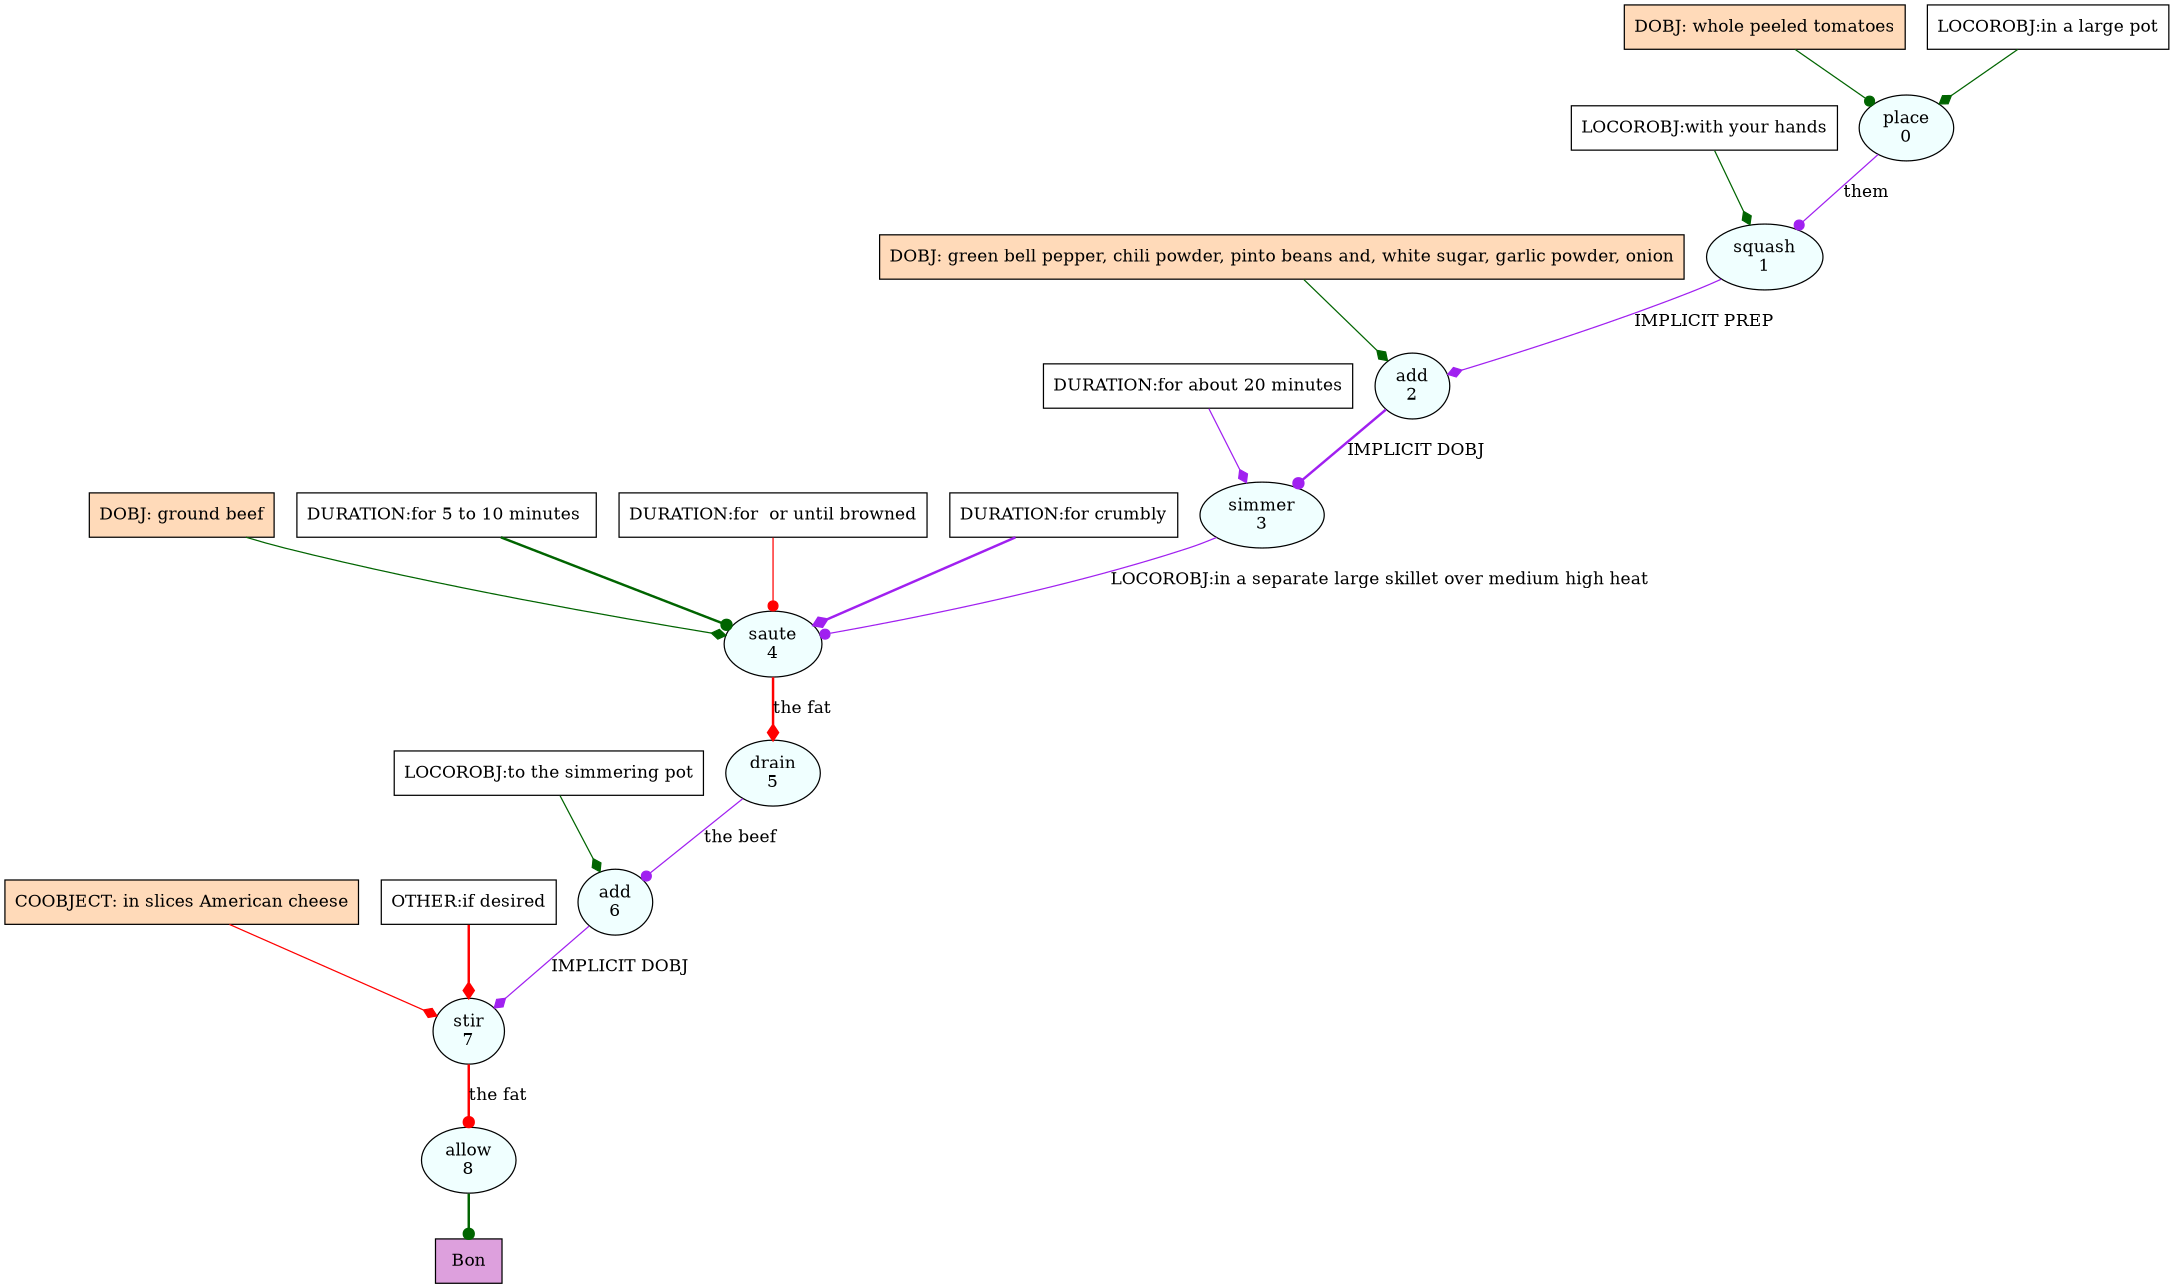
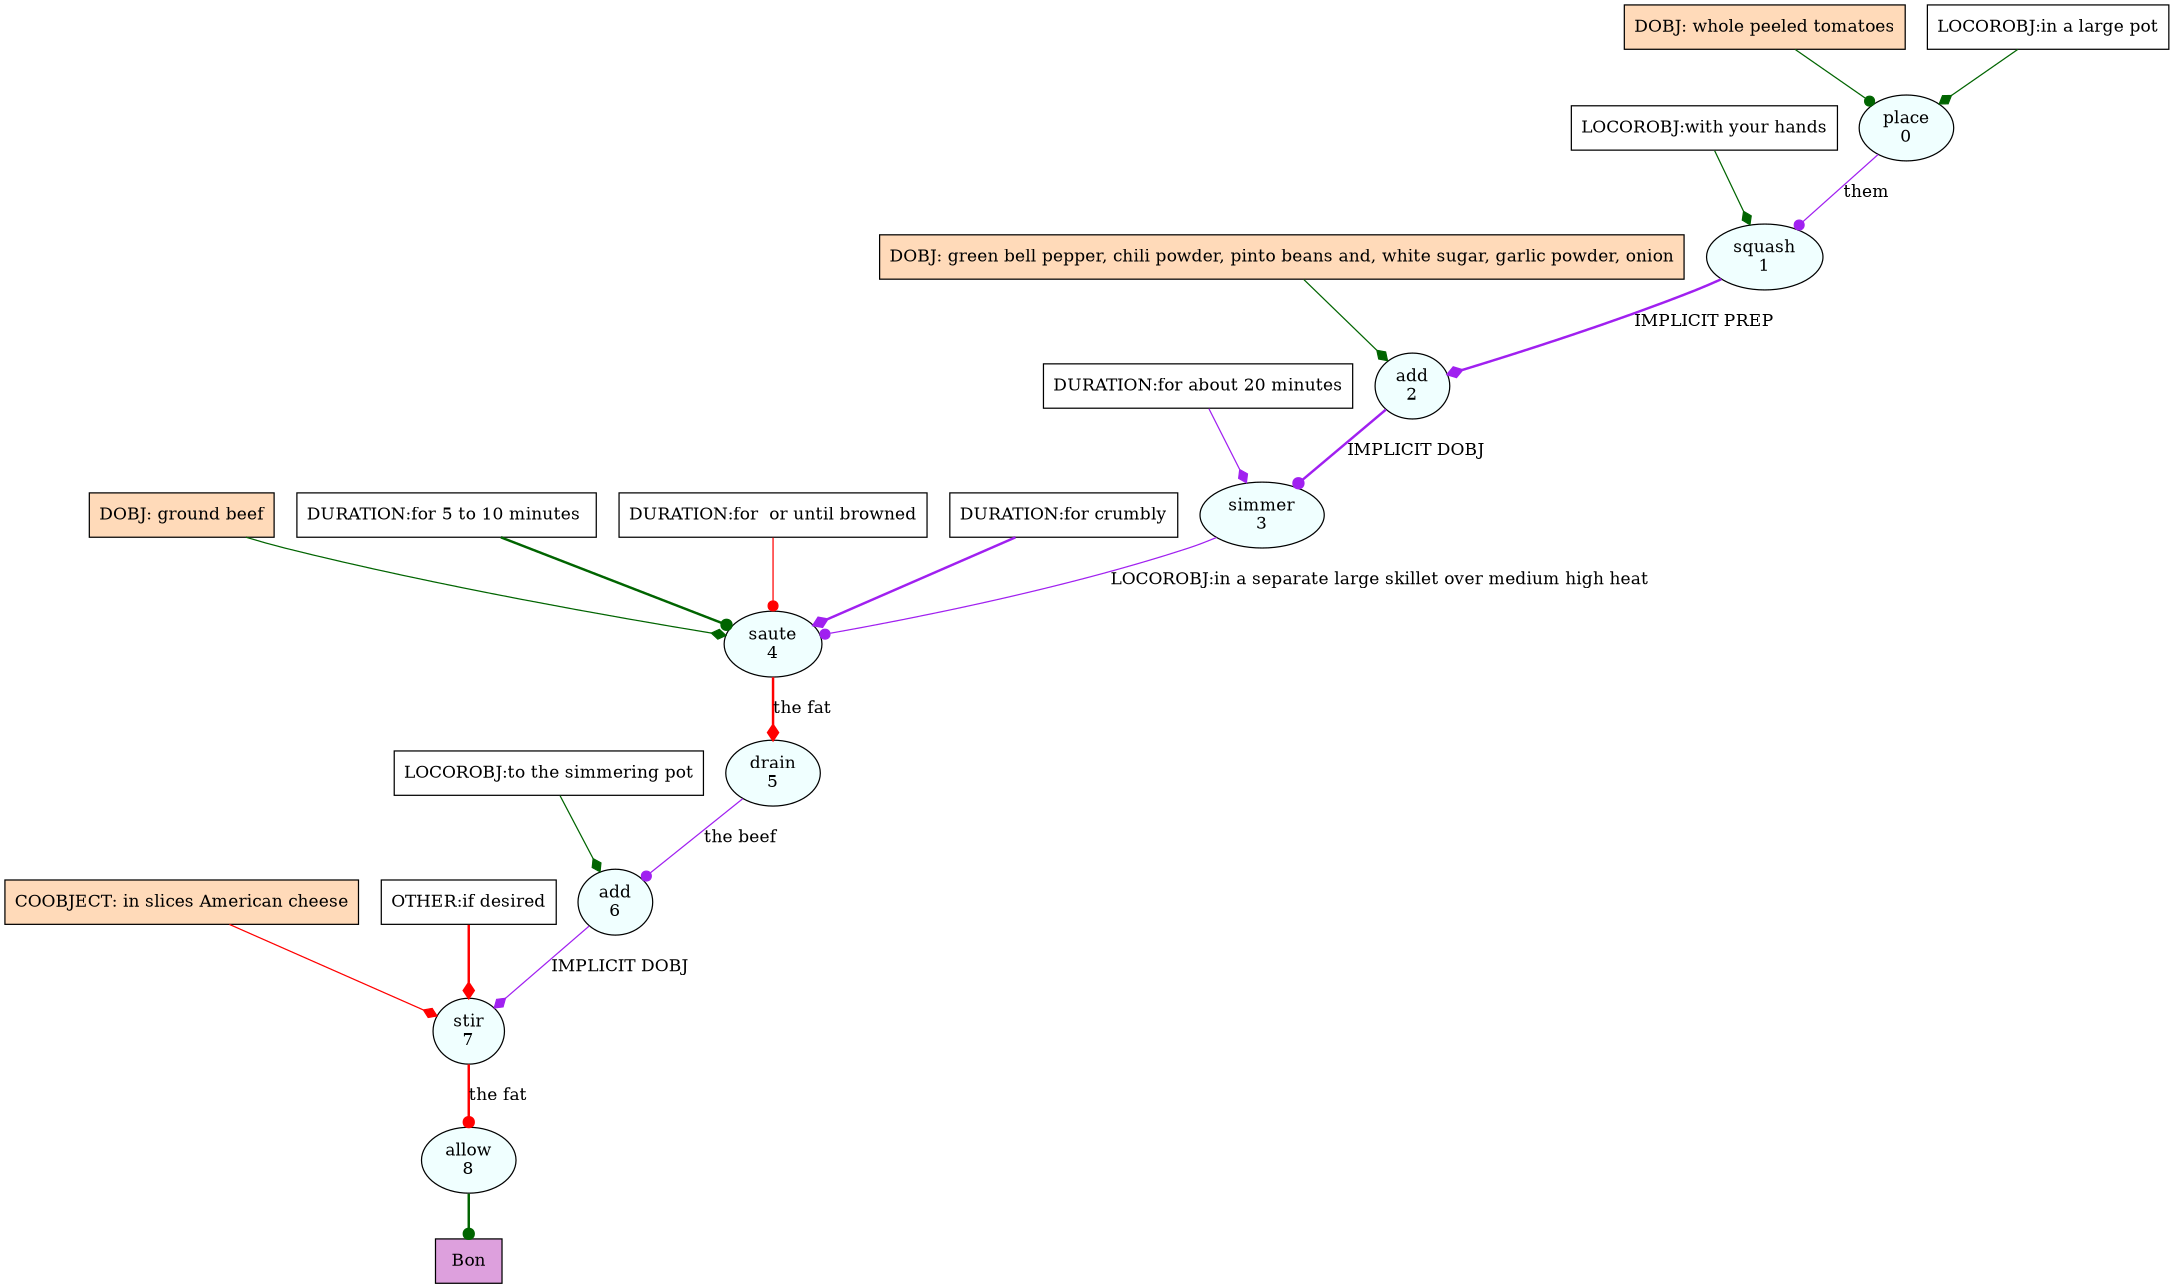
edge "squash 1" -> "add 2": style solid -> bold
